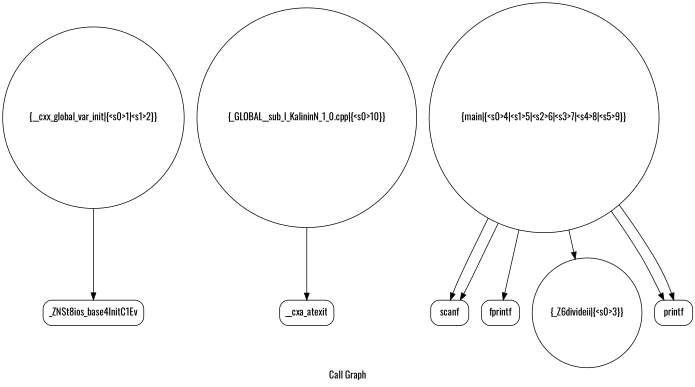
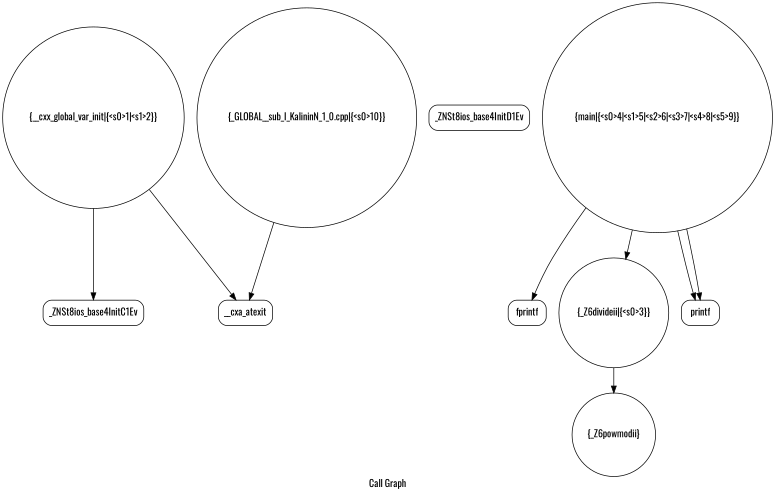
node "_ZNSt8ios_base4InitD1Ev": added
edge "{__cxx_global_var_init|{<s0>1|<s1>2}}" -> "__cxa_atexit": added
node "scanf": removed
node "{_Z6powmodii}": added
